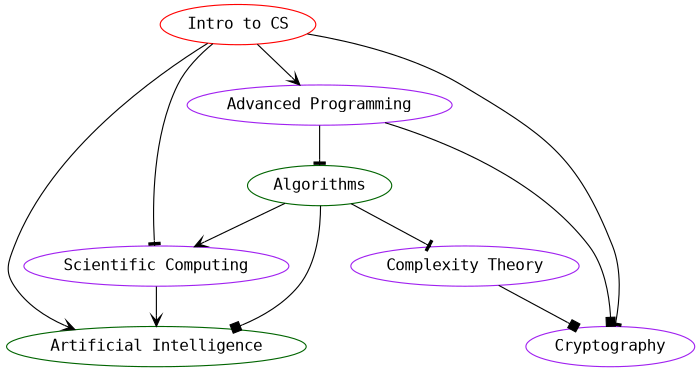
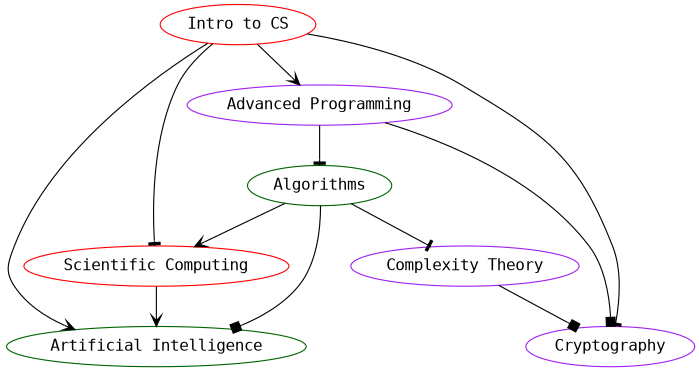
node "Scientific Computing": color purple -> red
